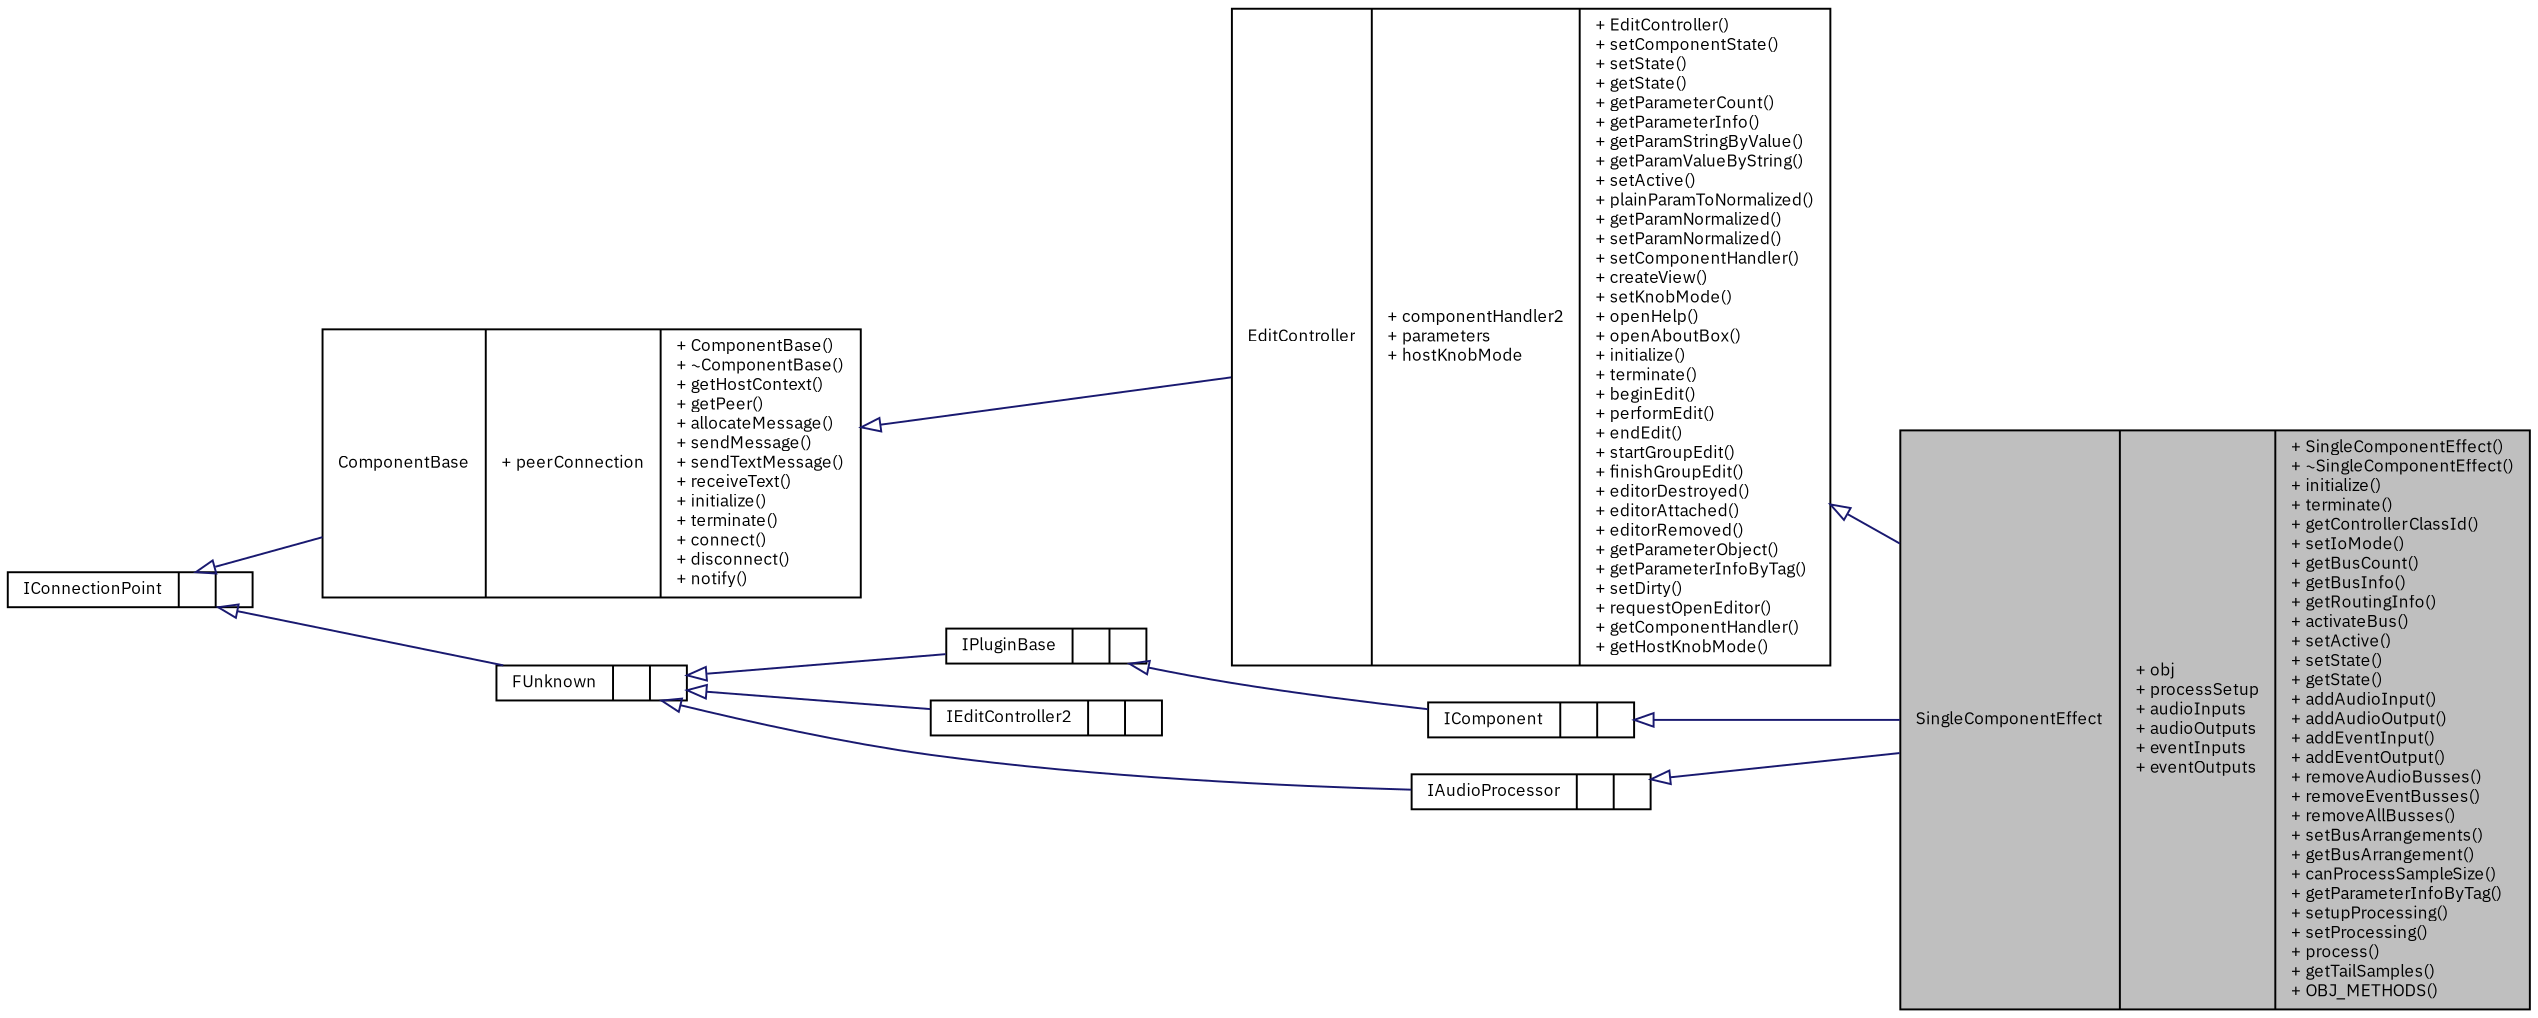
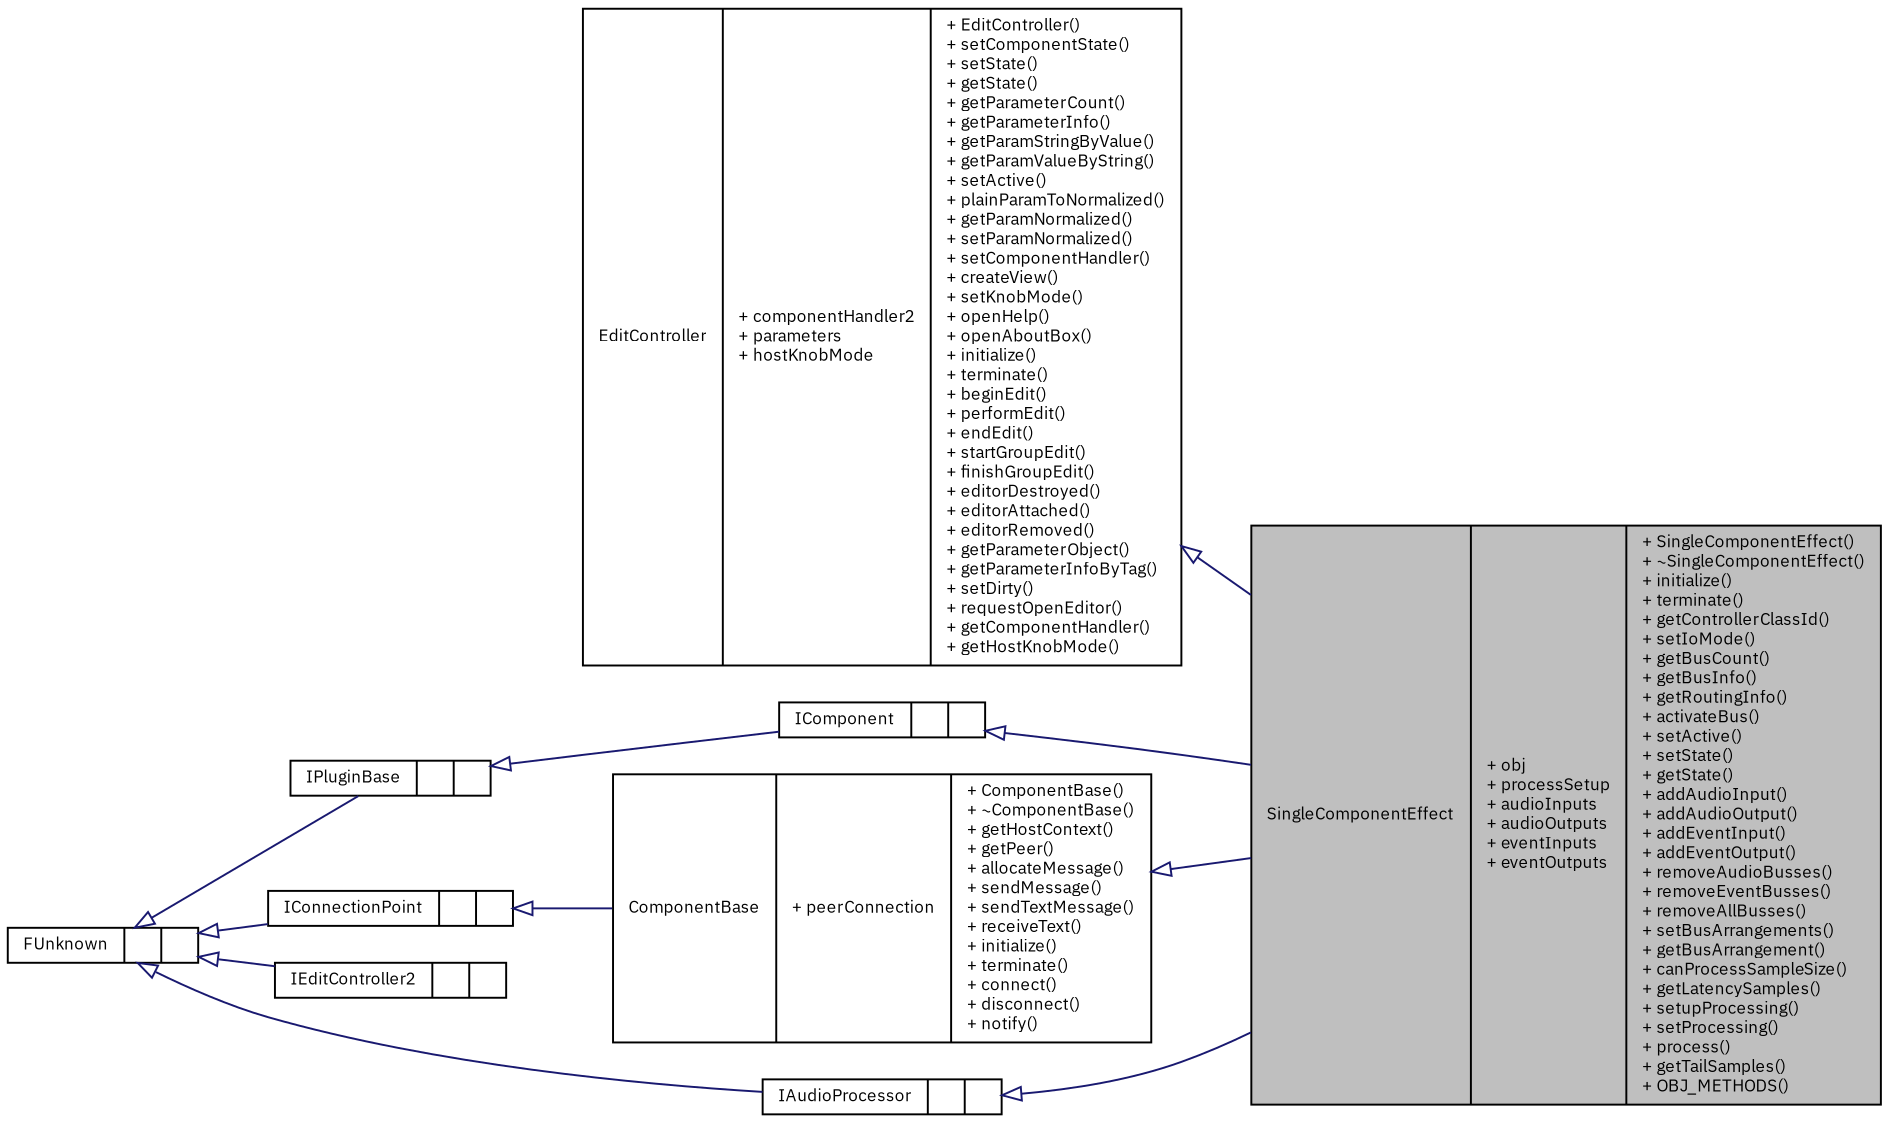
edge "EditController" -> "ComponentBase": now "SingleComponentEffect" -> "ComponentBase"
edge "FUnknown" -> "IConnectionPoint": reversed
node "SingleComponentEffect": text "+ getParameterInfoByTag()" -> "+ getLatencySamples()"
